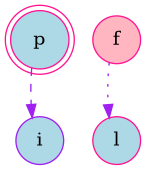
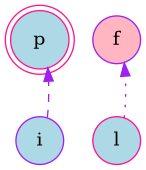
node "f": color deeppink -> purple
edge "f" -> "l": reversed
edge "p" -> "i": reversed
